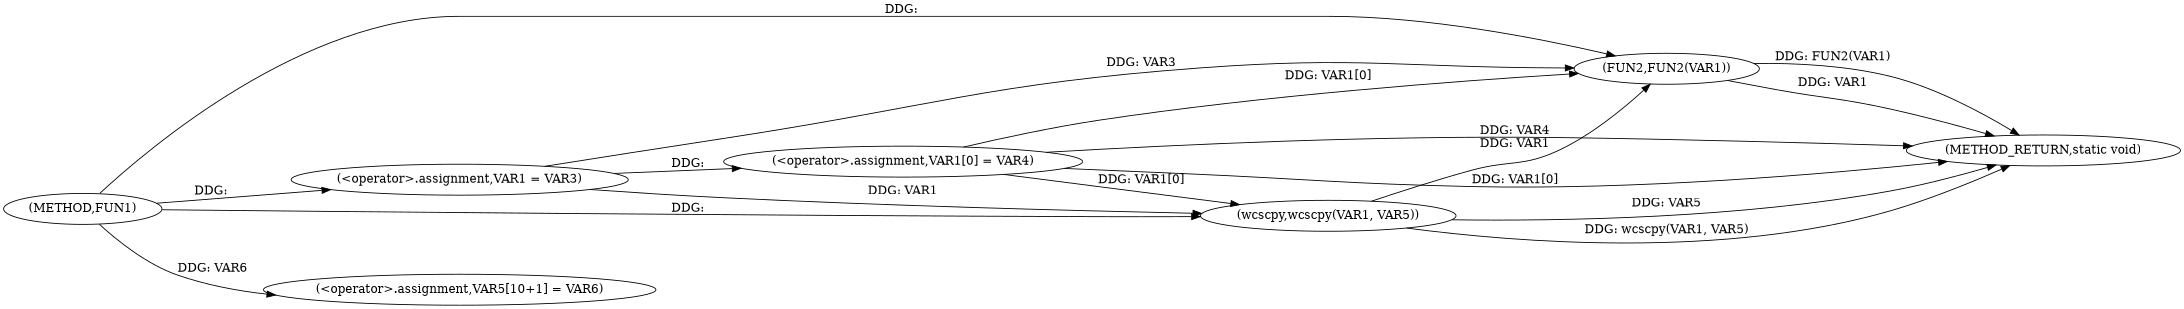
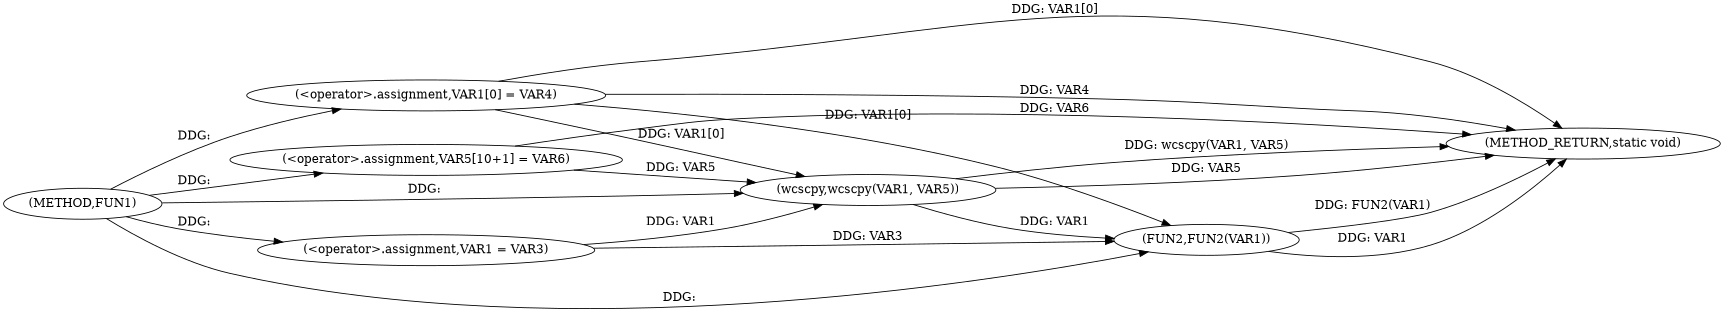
edge "(<operator>.assignment,VAR5[10+1] = VAR6)" -> "(METHOD_RETURN,static void)": added, label "DDG: VAR6"
edge "(<operator>.assignment,VAR1 = VAR3)" -> "(<operator>.assignment,VAR1[0] = VAR4)": now "(METHOD,FUN1)" -> "(<operator>.assignment,VAR1[0] = VAR4)"
edge "(<operator>.assignment,VAR5[10+1] = VAR6)" -> "(wcscpy,wcscpy(VAR1, VAR5))": added, label "DDG: VAR5"
edge "(METHOD,FUN1)" -> "(<operator>.assignment,VAR5[10+1] = VAR6)": label "DDG: VAR6" -> "DDG: "
